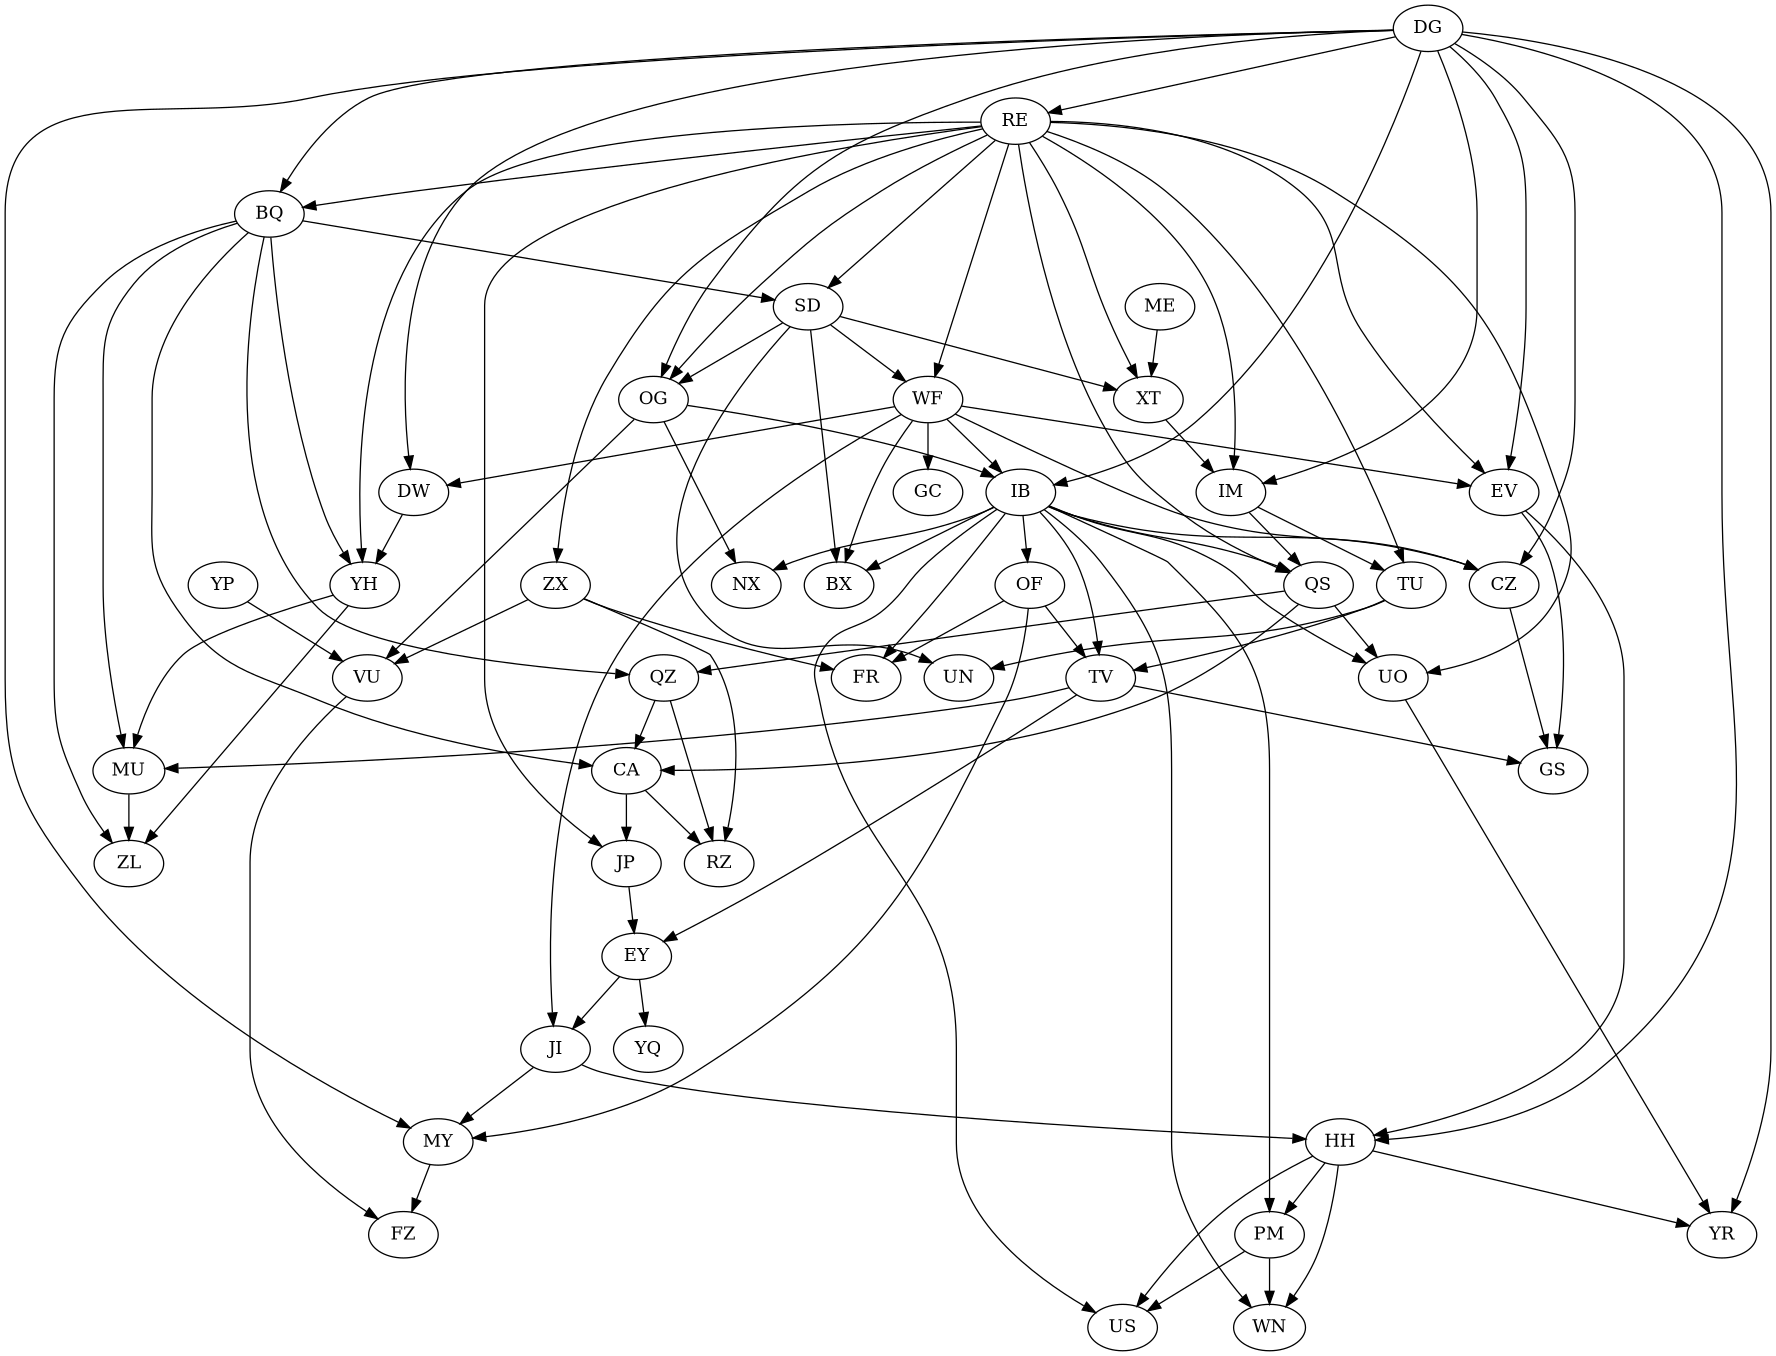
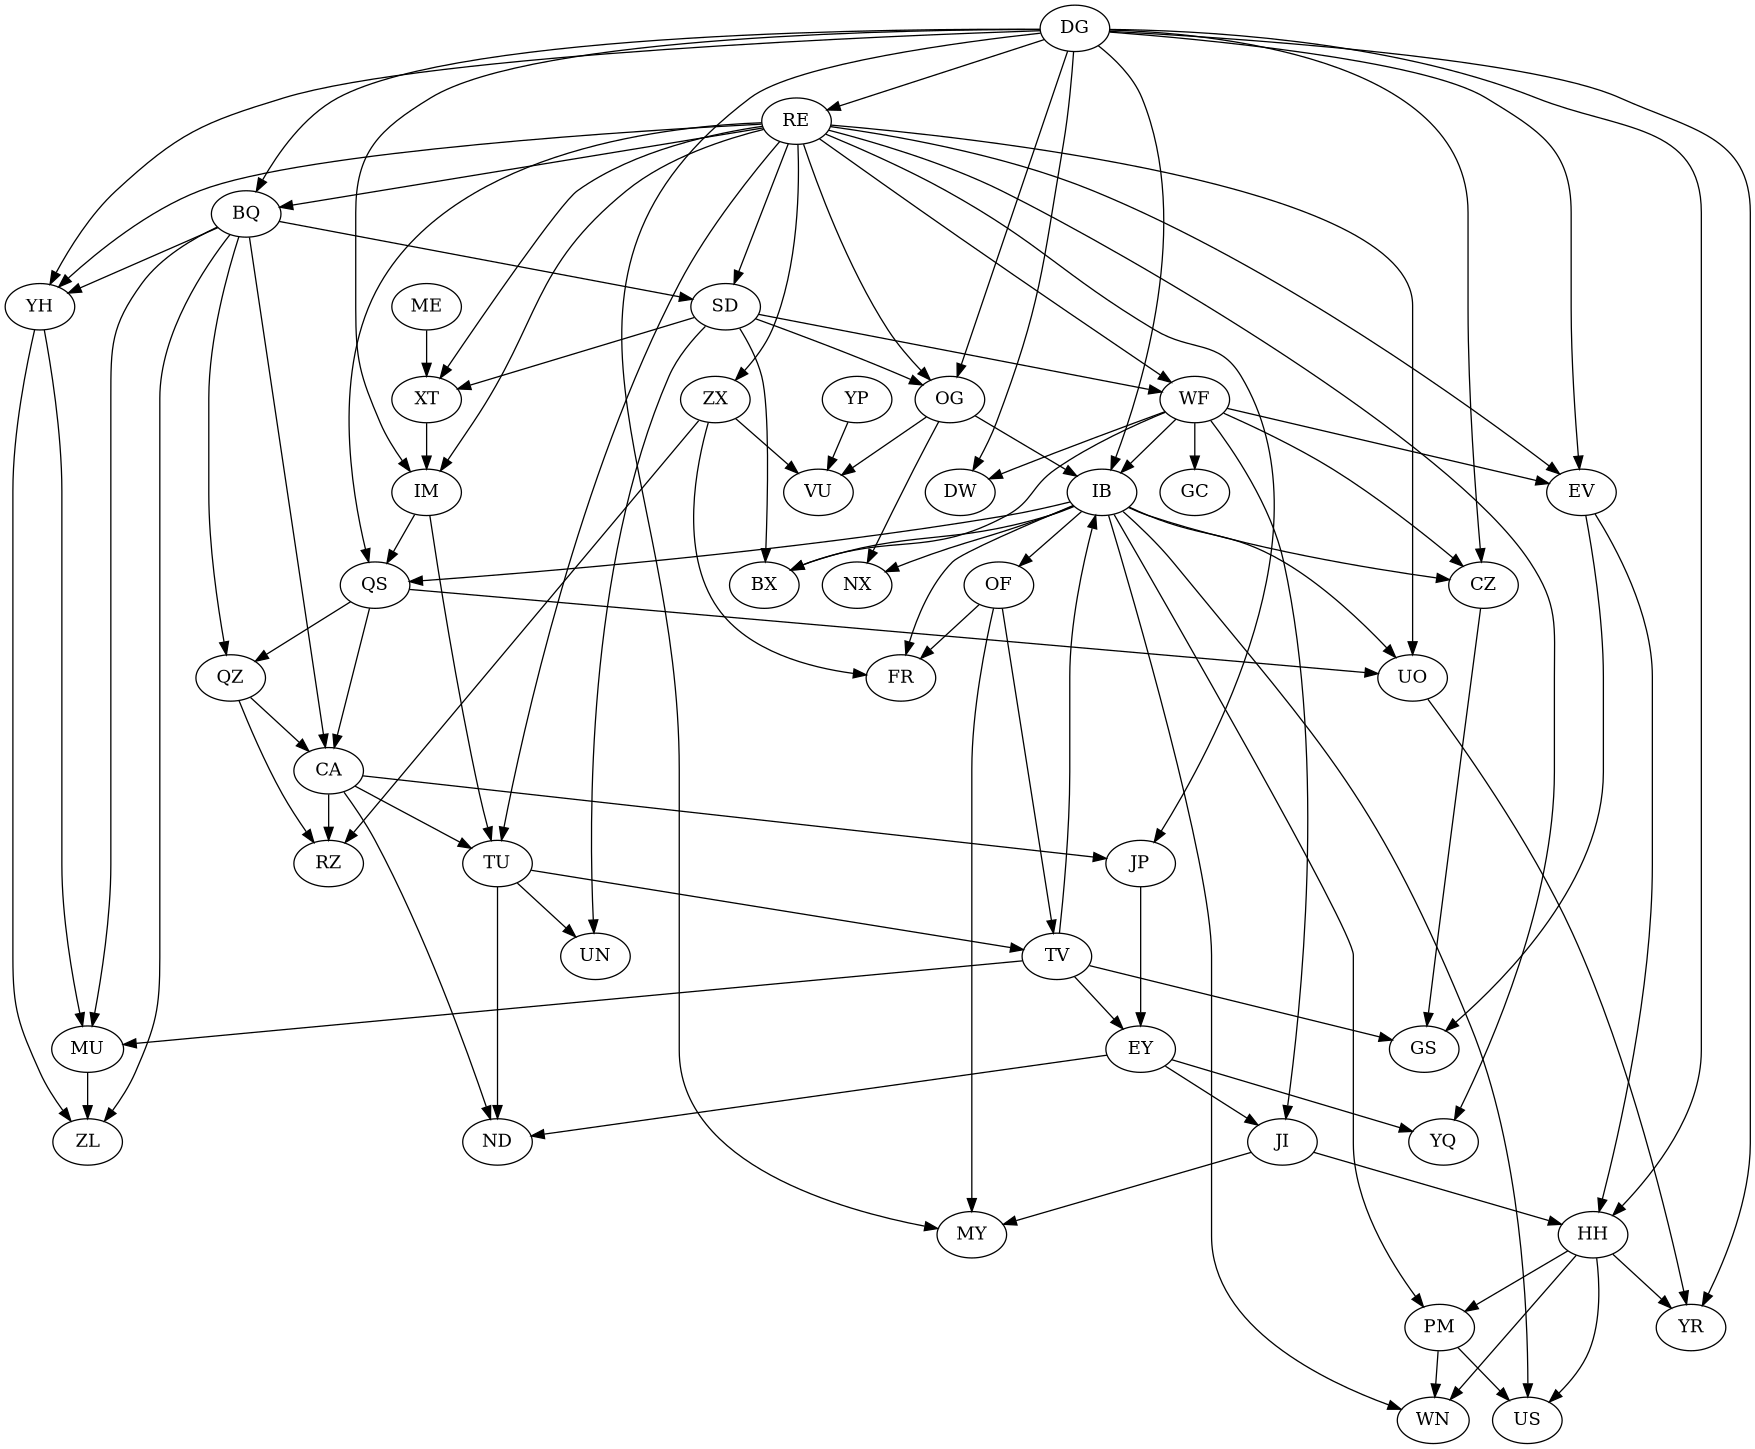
edge "RE" -> "YQ": added
edge "DW" -> "YH": now "DG" -> "YH"
edge "IB" -> "TV": reversed
edge "CA" -> "TU": added
node "ND": added
node "FZ": removed
